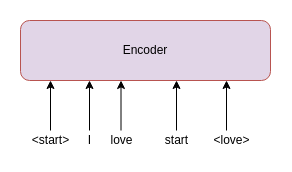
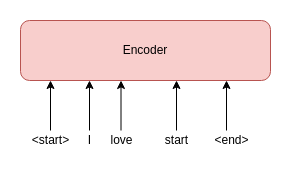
node "Encoder": fillcolor #e1d5e7 -> #f8cecc
node "<love>": label "<love>" -> "<end>"
